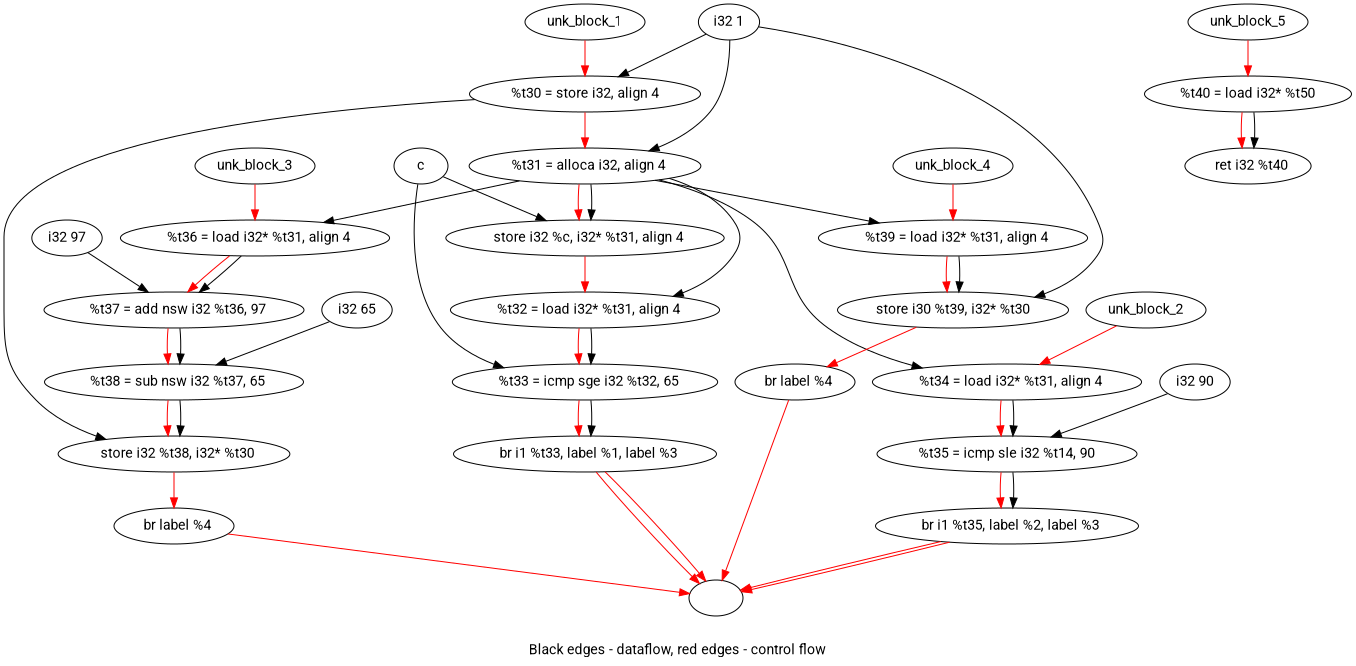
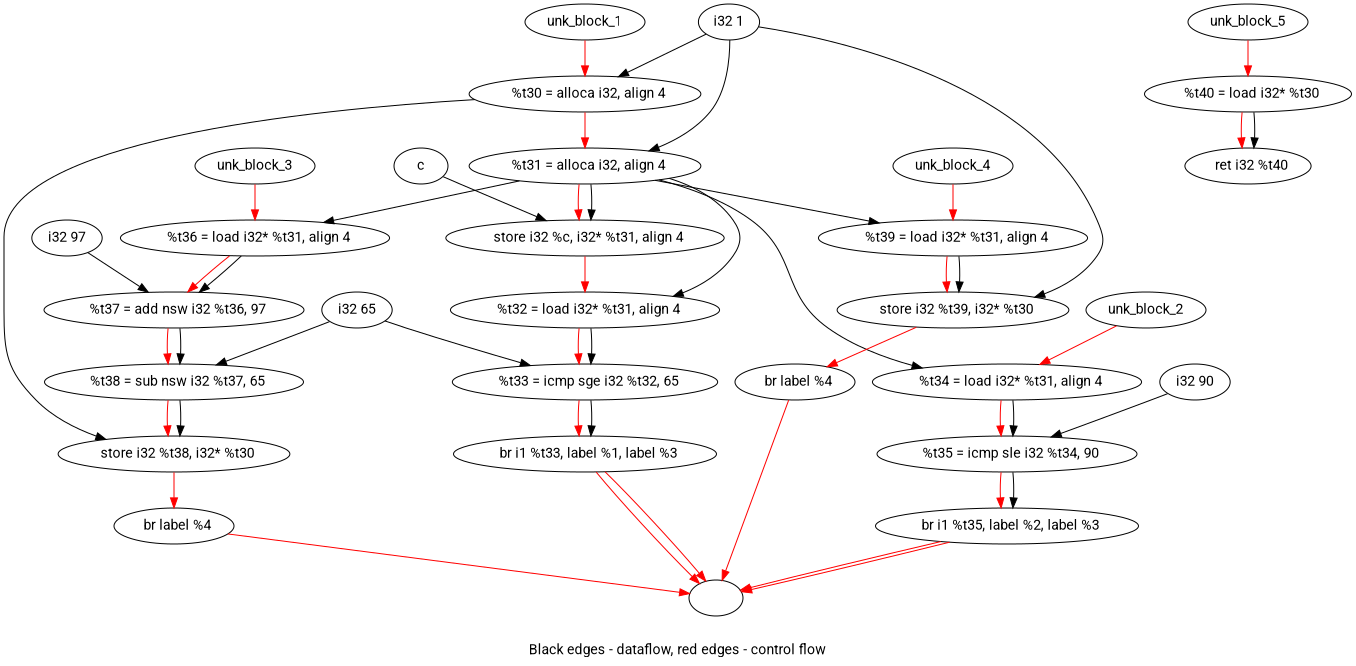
node "%t30 = store i32, align 4": label "%t30 = store i32, align 4" -> "%t30 = alloca i32, align 4"
node "%t40 = load i32* %t50": label "%t40 = load i32* %t50" -> "%t40 = load i32* %t30"
edge "c" -> "%t33 = icmp sge i32 %t32, 65": now "i32 65" -> "%t33 = icmp sge i32 %t32, 65"
node "store i30 %t39, i32* %t30": label "store i30 %t39, i32* %t30" -> "store i32 %t39, i32* %t30"
node "%t35 = icmp sle i32 %t14, 90": label "%t35 = icmp sle i32 %t14, 90" -> "%t35 = icmp sle i32 %t34, 90"
